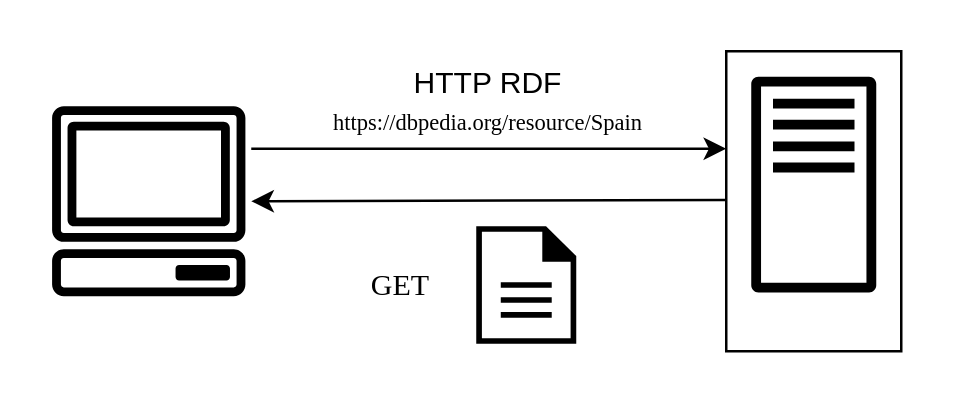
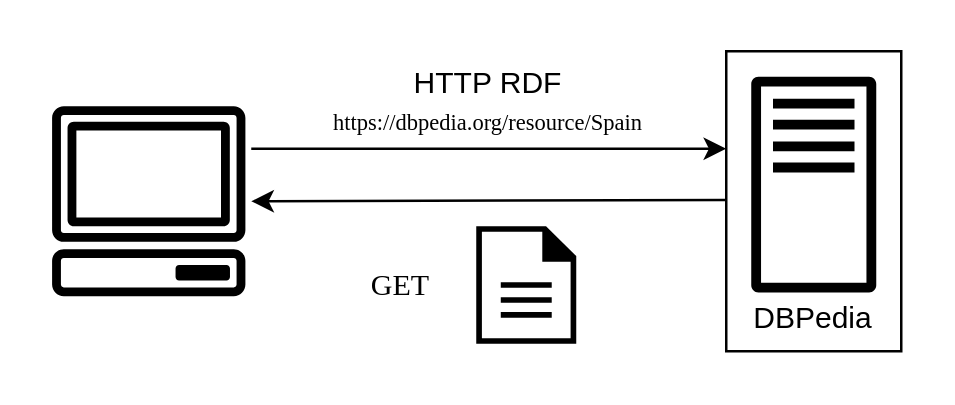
node "DBPedia": added
